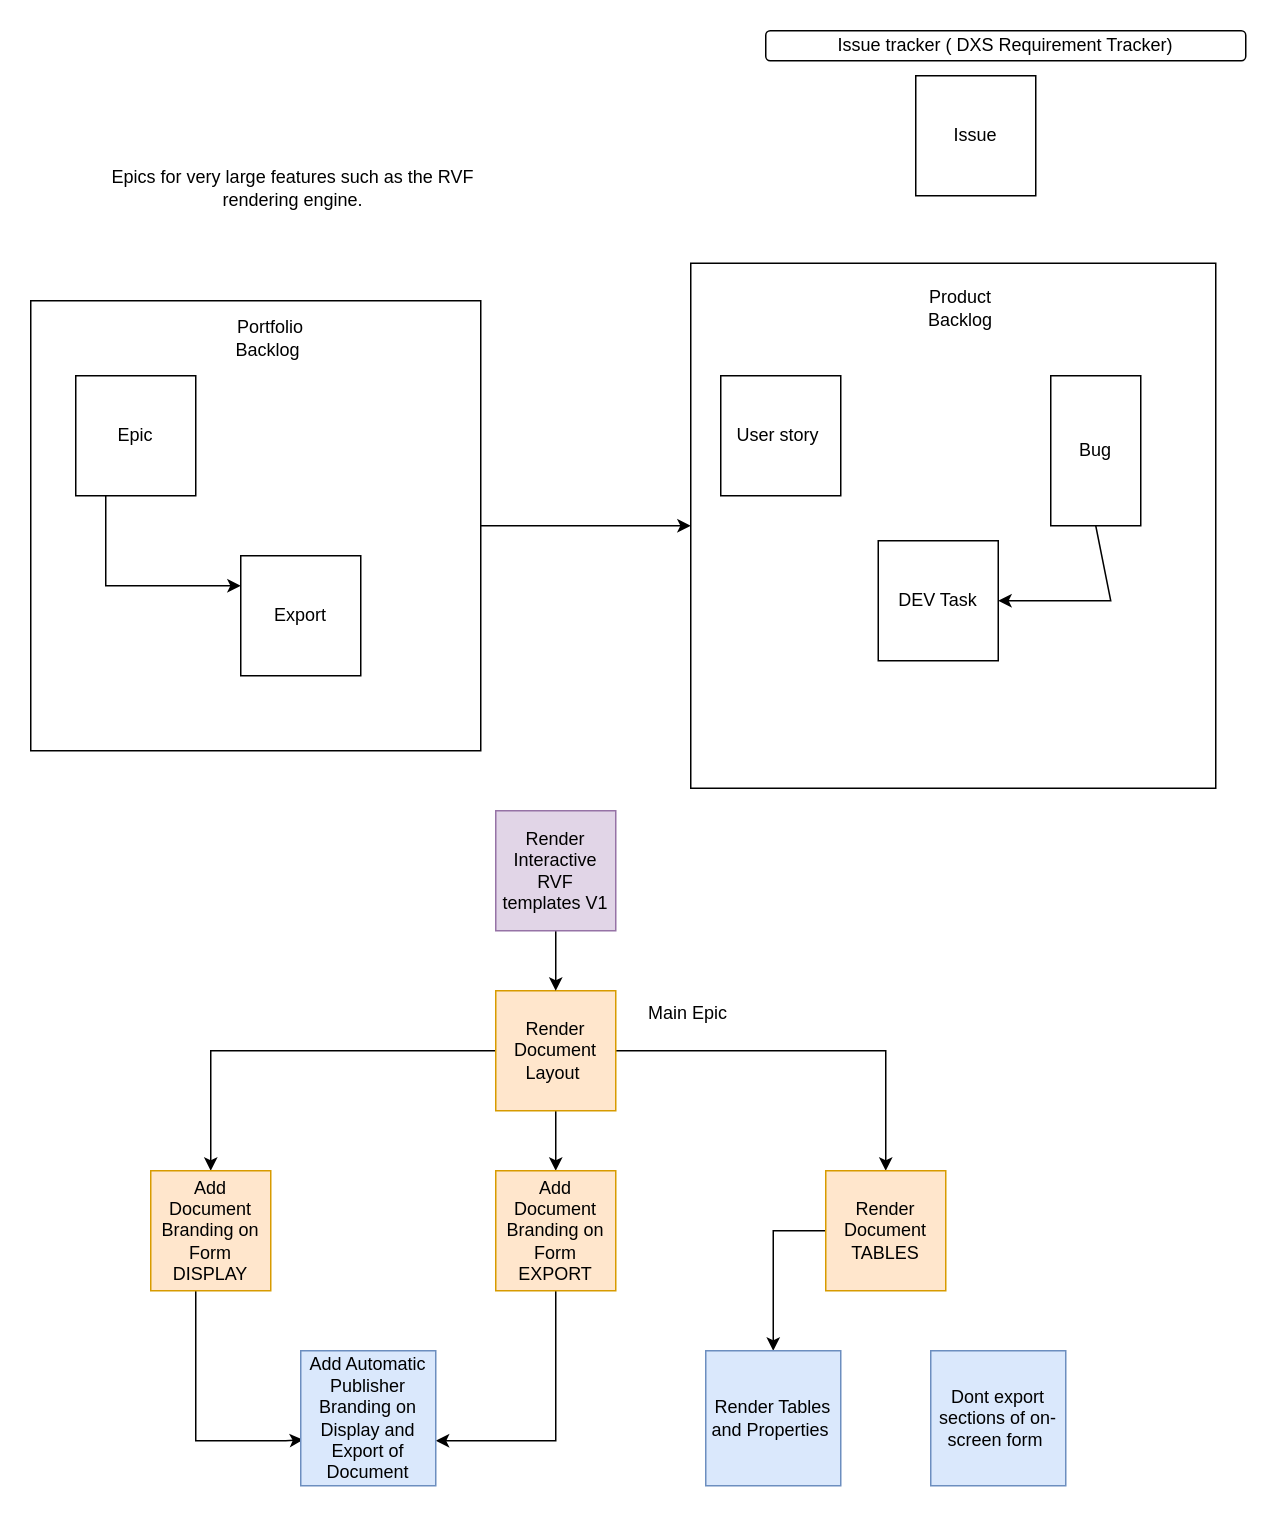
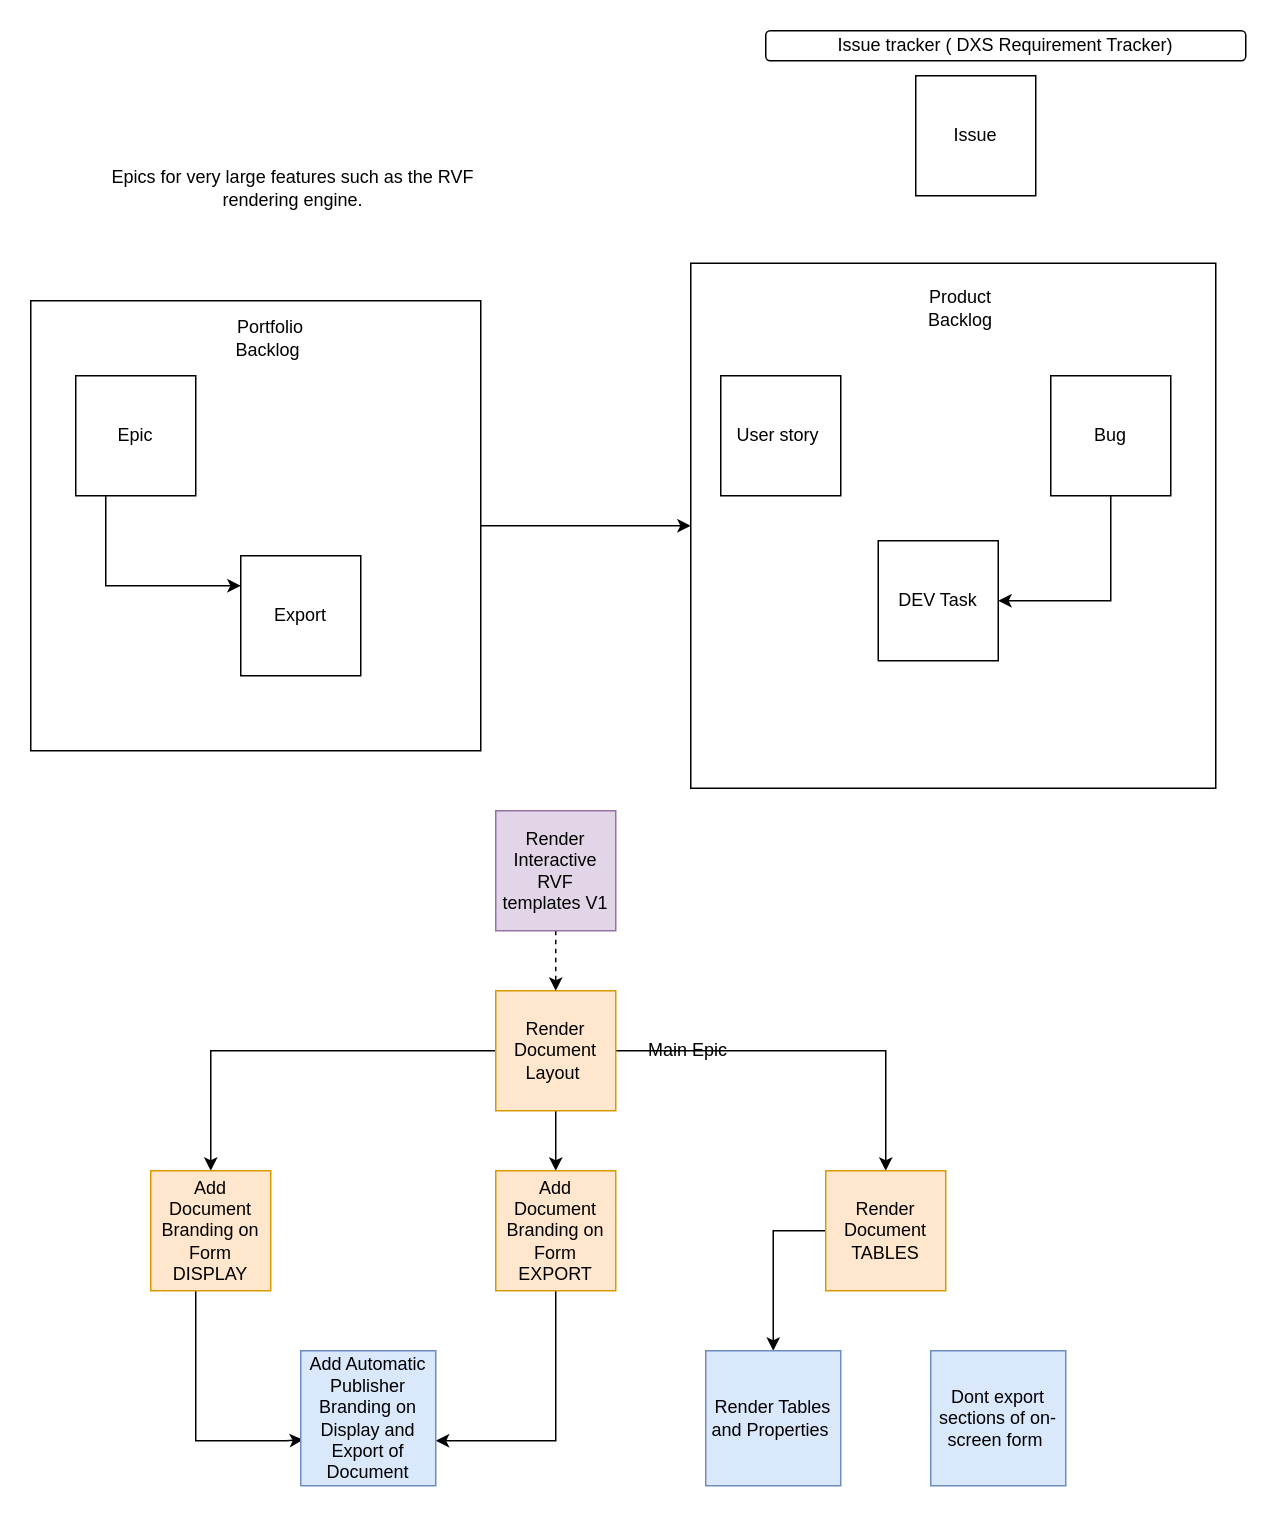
node "Bug": size 90x150 -> 120x120
edge "Render Interactive RVF templates V1" -> "Render Document Layout": style solid -> dashed
node "Main Epic": moved (691, 1013) -> (691, 1051)
